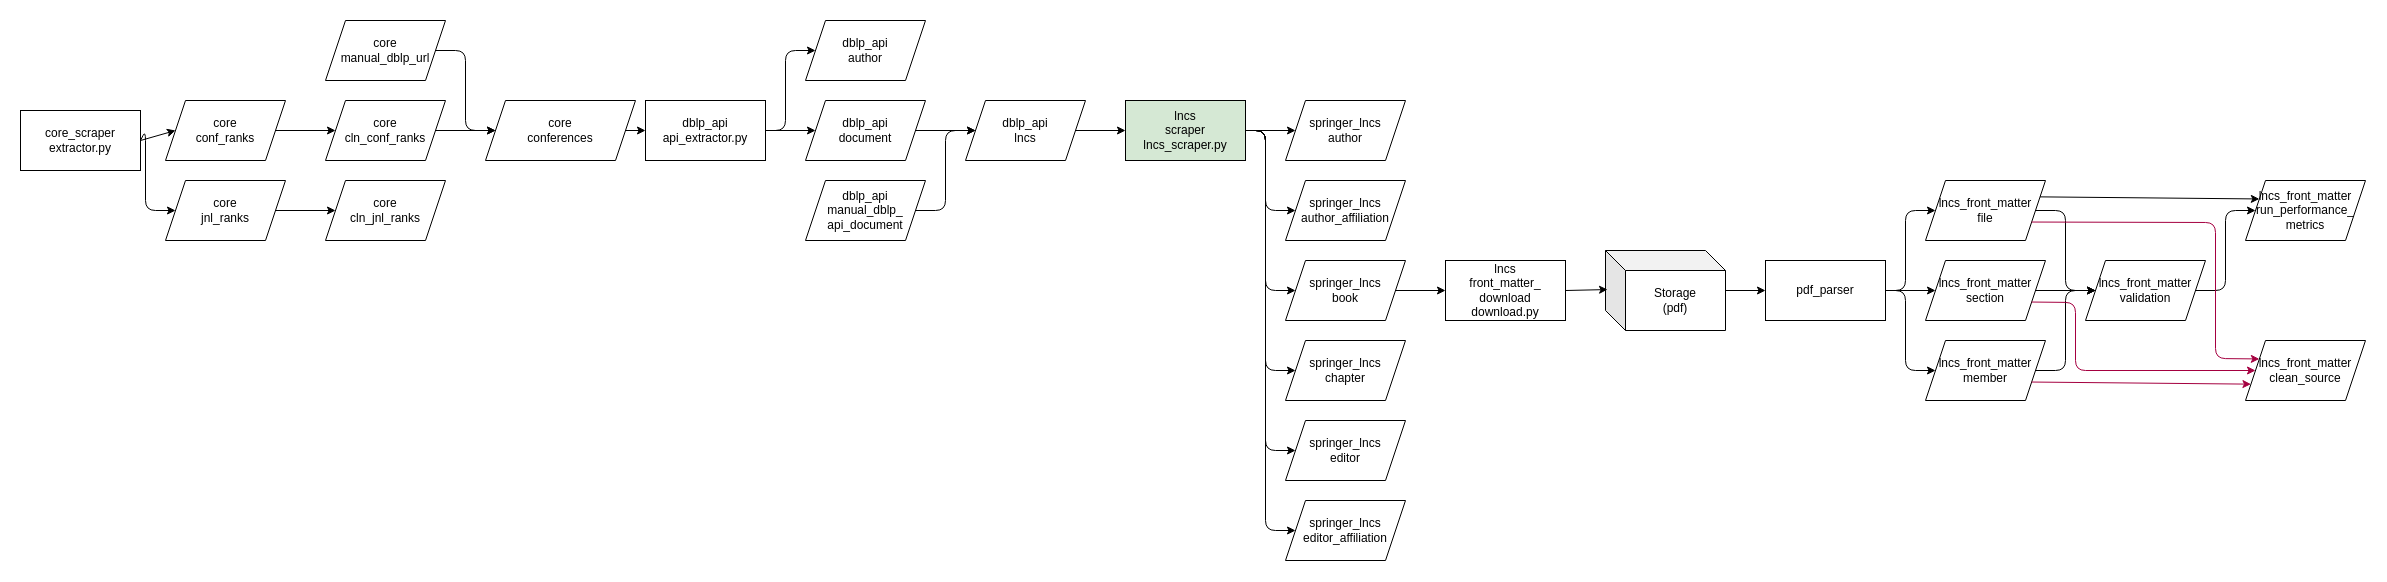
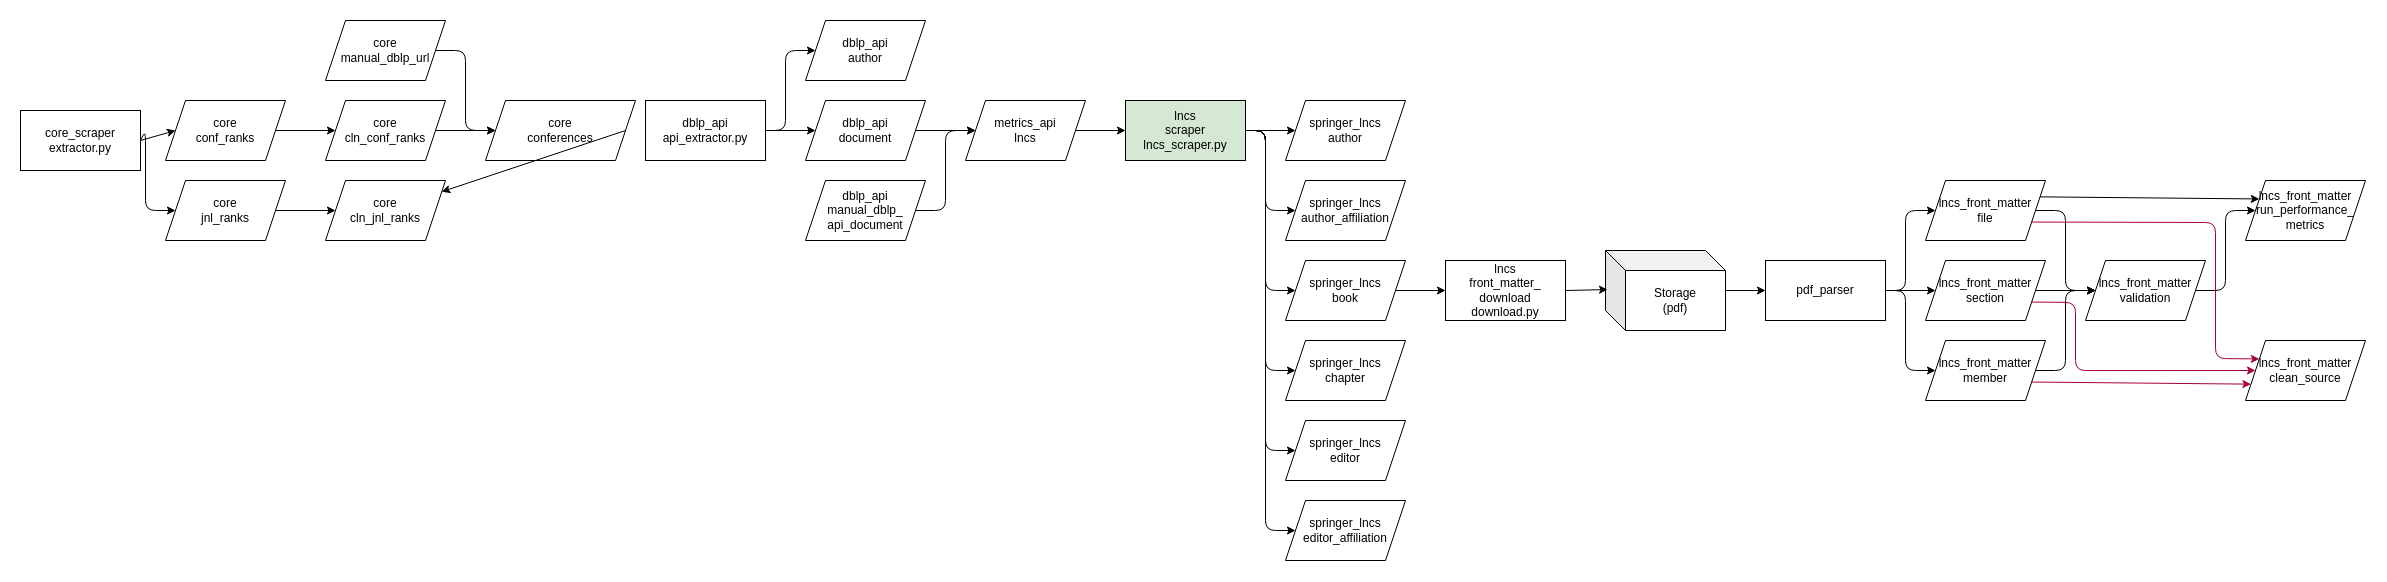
edge "core conferences" -> "dblp_api api_extractor.py": now "core conferences" -> "core cln_jnl_ranks"
node "dblp_api lncs": label "dblp_api lncs" -> "metrics_api lncs"
